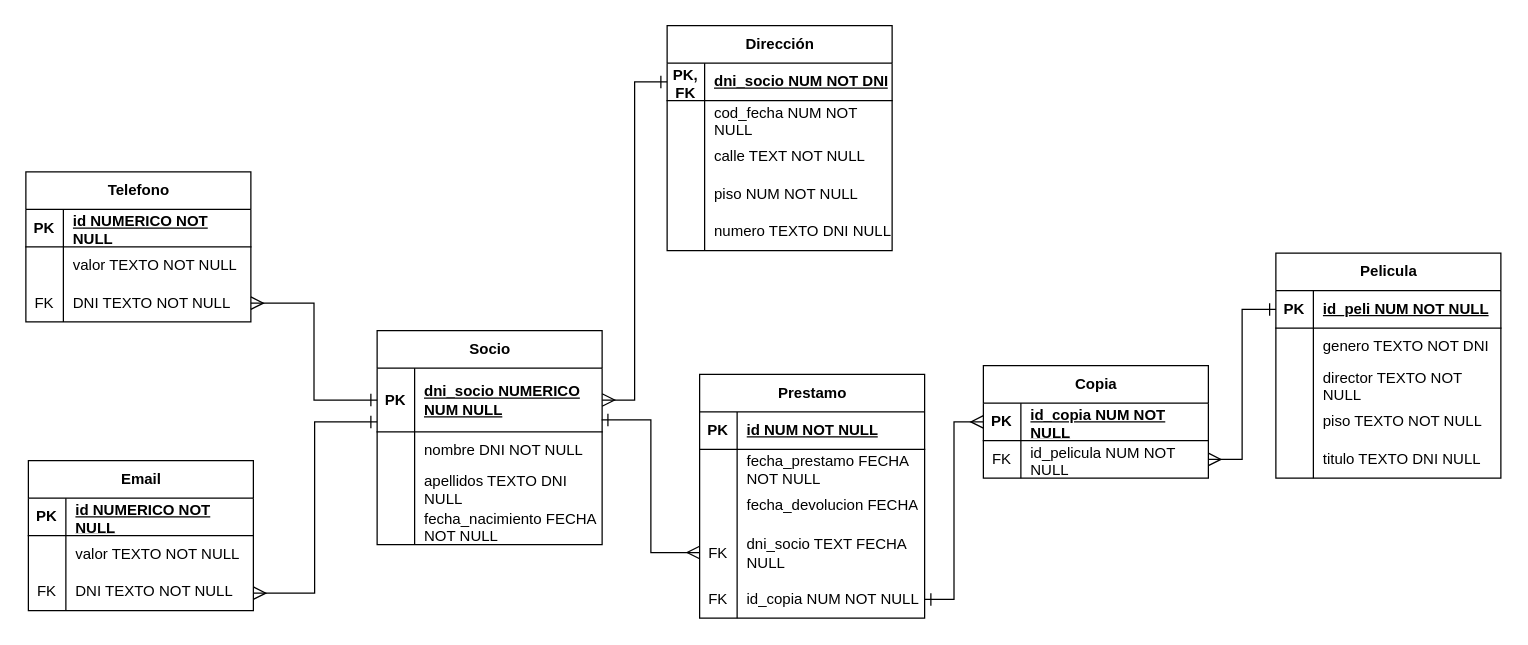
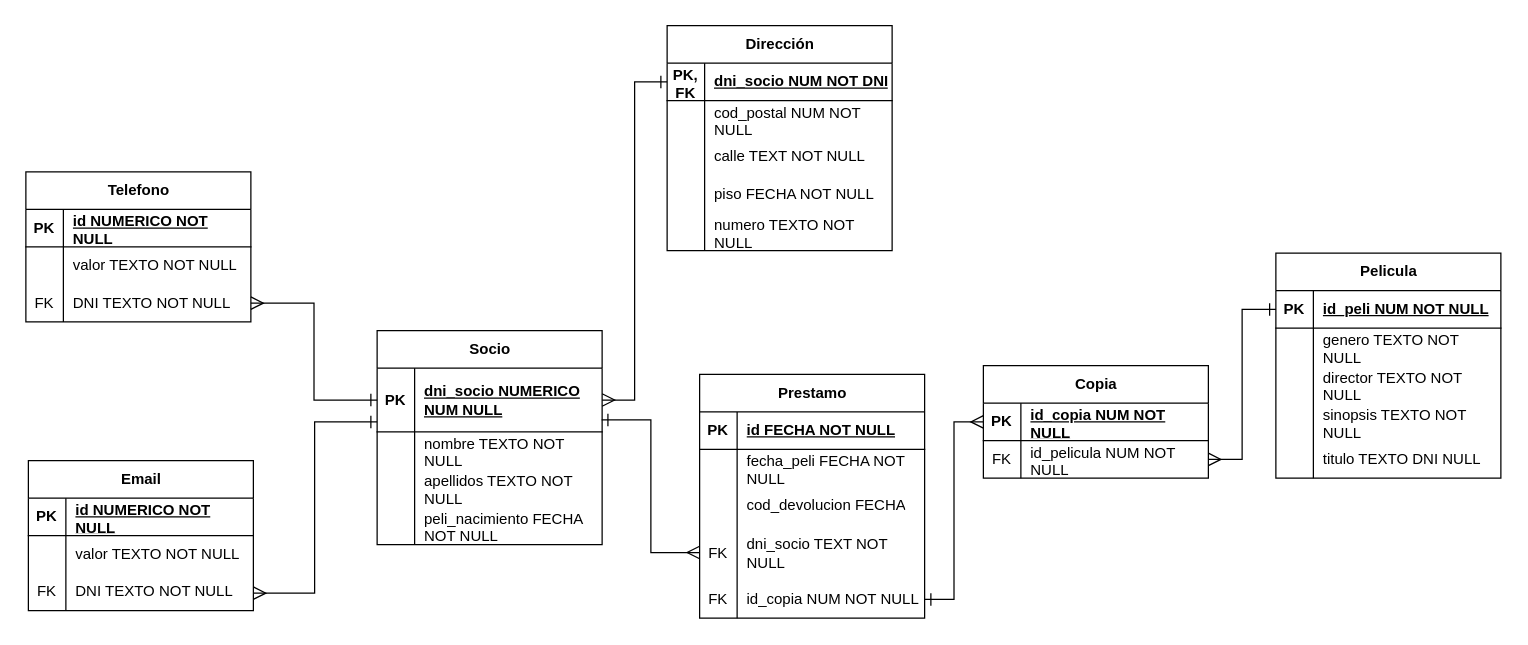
node "cod_fecha NUM NOT NULL": label "cod_fecha NUM NOT NULL" -> "cod_postal NUM NOT NULL"
node "piso NUM NOT NULL": label "piso NUM NOT NULL" -> "piso FECHA NOT NULL"
node "numero TEXTO DNI NULL": label "numero TEXTO DNI NULL" -> "numero TEXTO NOT NULL"
node "genero TEXTO NOT DNI": label "genero TEXTO NOT DNI" -> "genero TEXTO NOT NULL"
node "piso TEXTO NOT NULL": label "piso TEXTO NOT NULL" -> "sinopsis TEXTO NOT NULL"
node "id NUM NOT NULL": label "id NUM NOT NULL" -> "id FECHA NOT NULL"
node "nombre DNI NOT NULL": label "nombre DNI NOT NULL" -> "nombre TEXTO NOT NULL"
node "fecha_prestamo FECHA NOT NULL": label "fecha_prestamo FECHA NOT NULL" -> "fecha_peli FECHA NOT NULL"
node "apellidos TEXTO DNI NULL": label "apellidos TEXTO DNI NULL" -> "apellidos TEXTO NOT NULL"
node "fecha_devolucion FECHA": label "fecha_devolucion FECHA" -> "cod_devolucion FECHA"
node "fecha_nacimiento FECHA NOT NULL": label "fecha_nacimiento FECHA NOT NULL" -> "peli_nacimiento FECHA NOT NULL"
node "dni_socio TEXT FECHA NULL": label "dni_socio TEXT FECHA NULL" -> "dni_socio TEXT NOT NULL"
